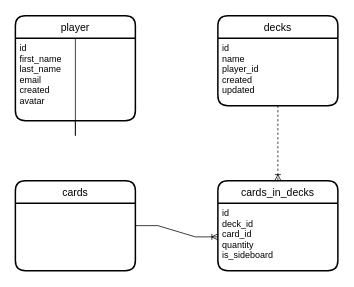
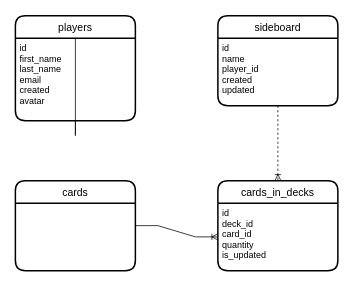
node "player": label "player" -> "players"
node "decks": label "decks" -> "sideboard"
node "id deck_id card_id quantity is_sideboard": label "id deck_id card_id quantity is_sideboard" -> "id deck_id card_id quantity is_updated"
